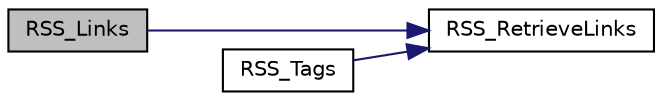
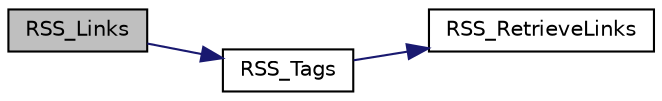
edge "RSS_Links" -> "RSS_RetrieveLinks": now "RSS_Links" -> "RSS_Tags"
